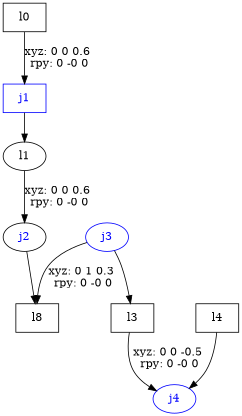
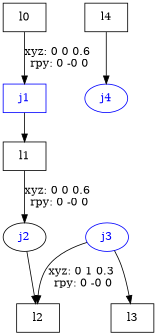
node "l1": shape ellipse -> box
node "l8": label "l8" -> "l2"
edge "l3" -> "j4": removed, label "xyz: 0 0 -0.5 rpy: 0 -0 0"
